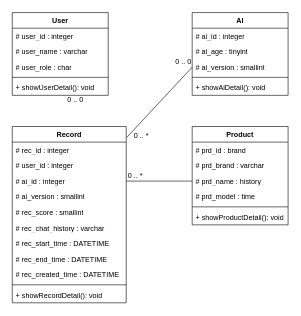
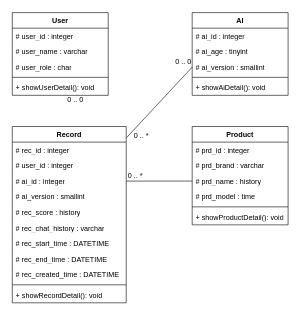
node "# prd_id : brand": label "# prd_id : brand" -> "# prd_id : integer"
node "# rec_score : smallint": label "# rec_score : smallint" -> "# rec_score : history"
